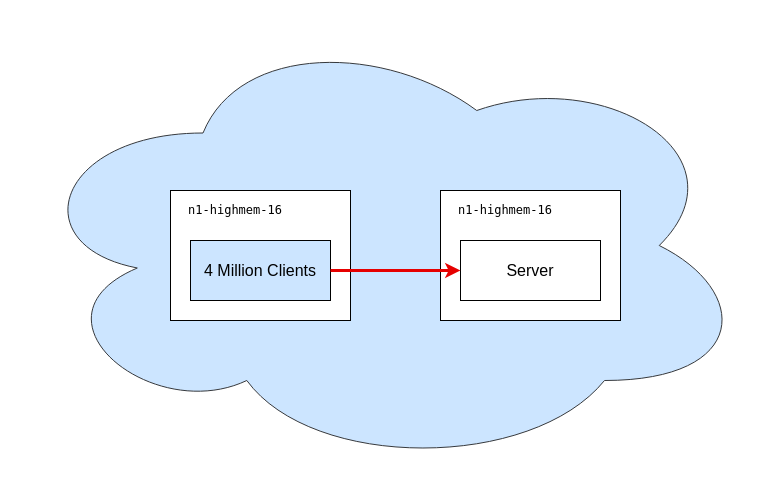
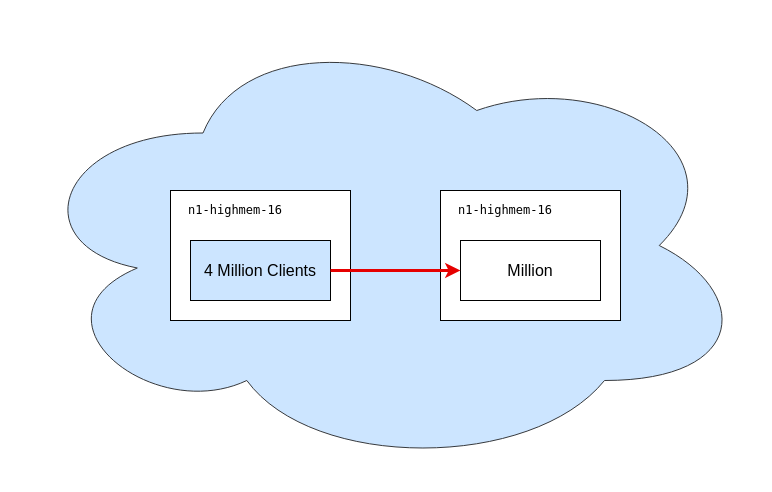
node "Server": label "Server" -> "Million"
